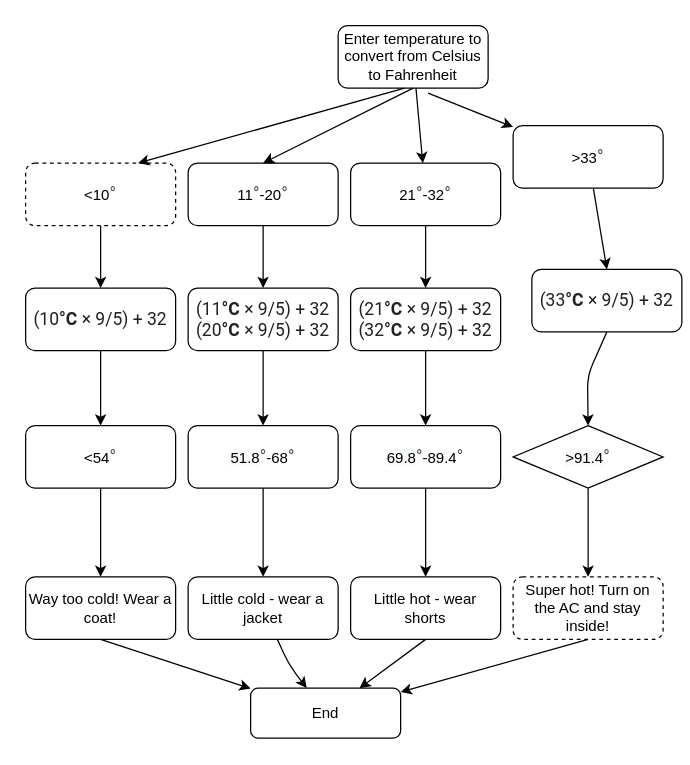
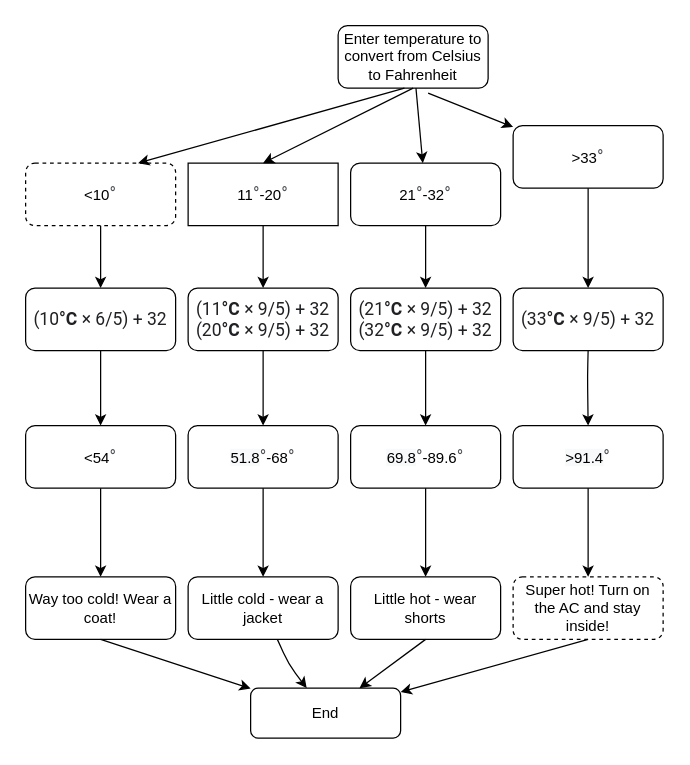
node "11°-20°": shape rounded rectangle -> rectangle
node "(33°C × 9/5) + 32": moved (607, 301) -> (588, 319)
node "(10°C × 9/5) + 32": label "(10°C × 9/5) + 32" -> "(10°C × 6/5) + 32"
node "69.8°-89.4°": label "69.8°-89.4°" -> "69.8°-89.6°"
node ">91.4°": shape diamond -> rounded rectangle
